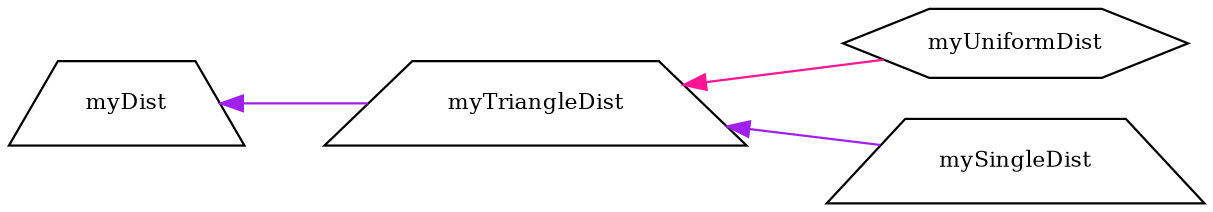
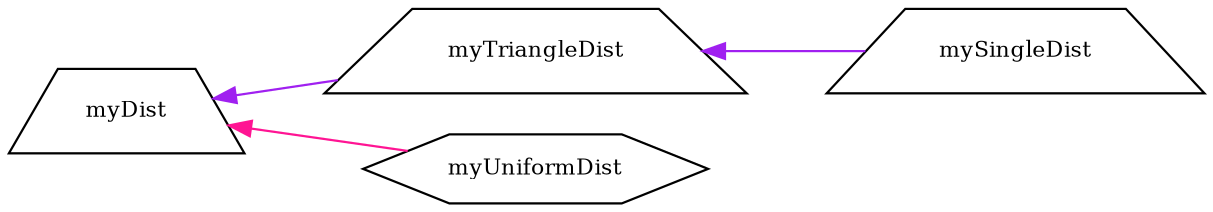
edge "myUniformDist" -> "myTriangleDist": now "myUniformDist" -> "myDist"
